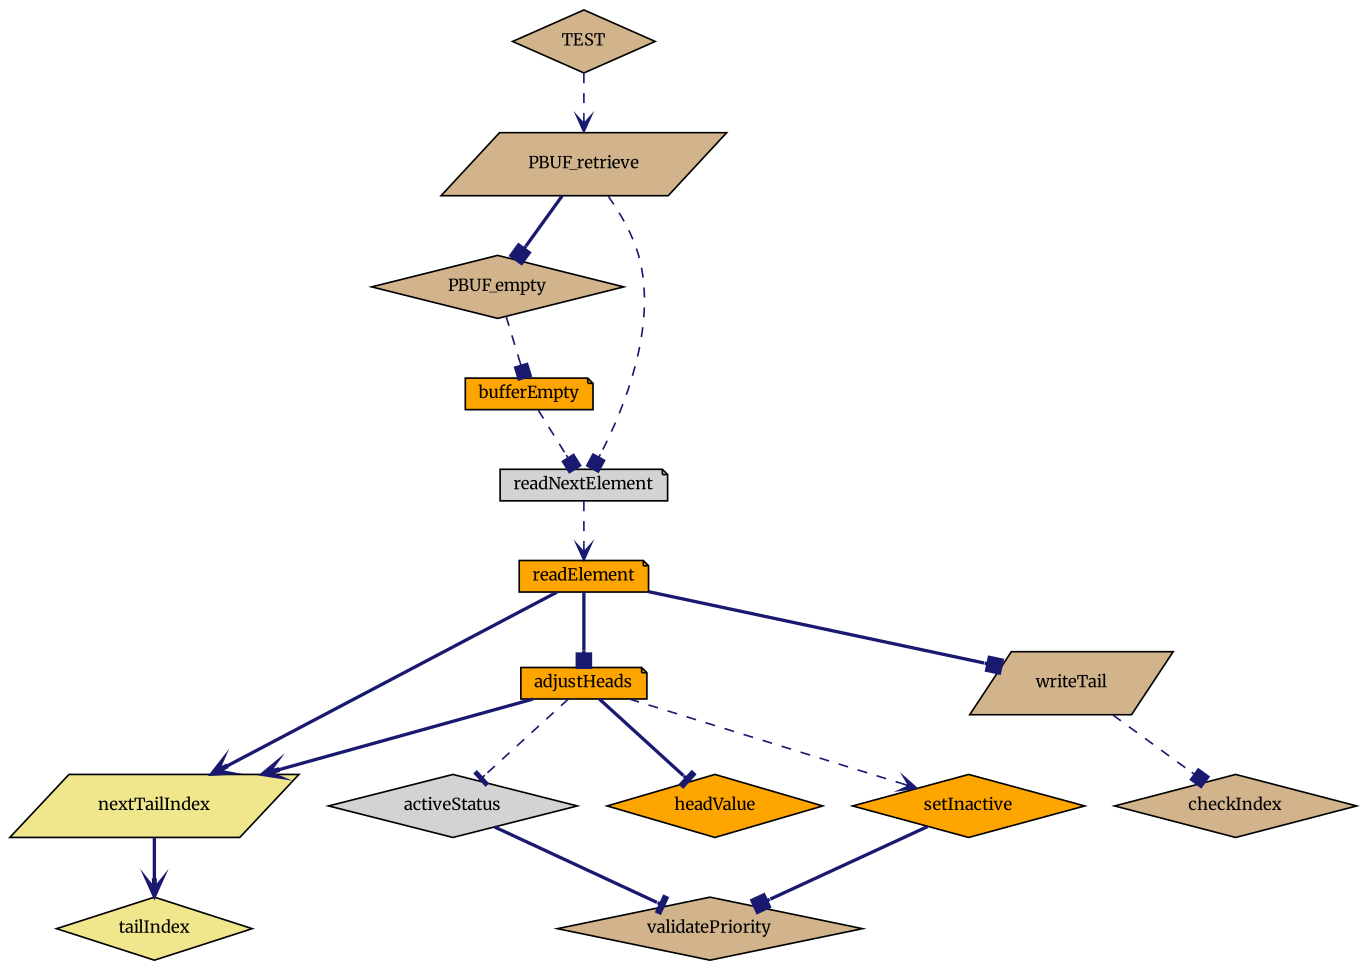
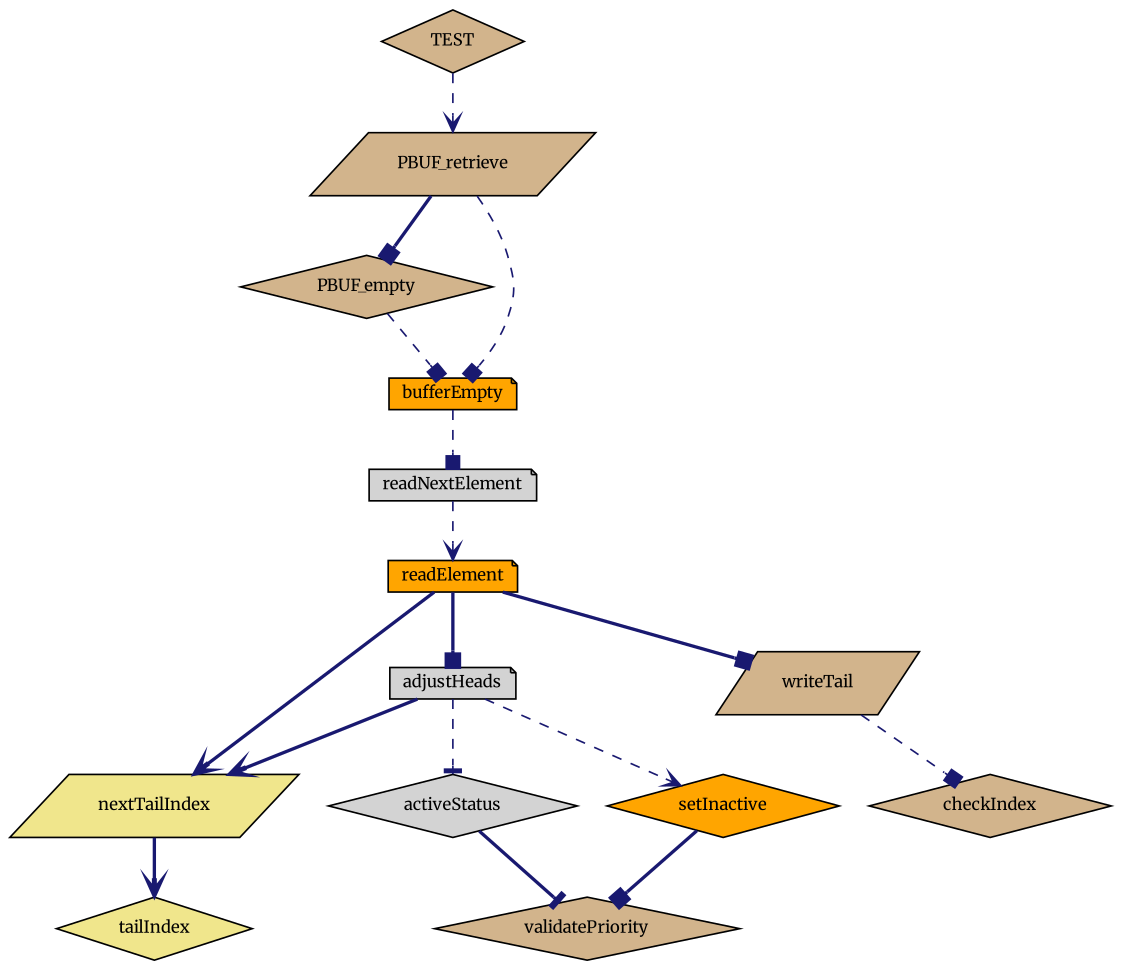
edge "PBUF_retrieve" -> "readNextElement": now "PBUF_retrieve" -> "bufferEmpty"
node "adjustHeads": fillcolor orange -> lightgrey
node "headValue": removed
